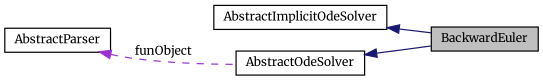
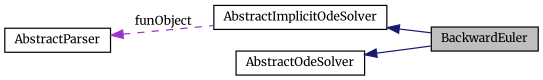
edge "AbstractOdeSolver" -> "AbstractParser": now "AbstractImplicitOdeSolver" -> "AbstractParser"
